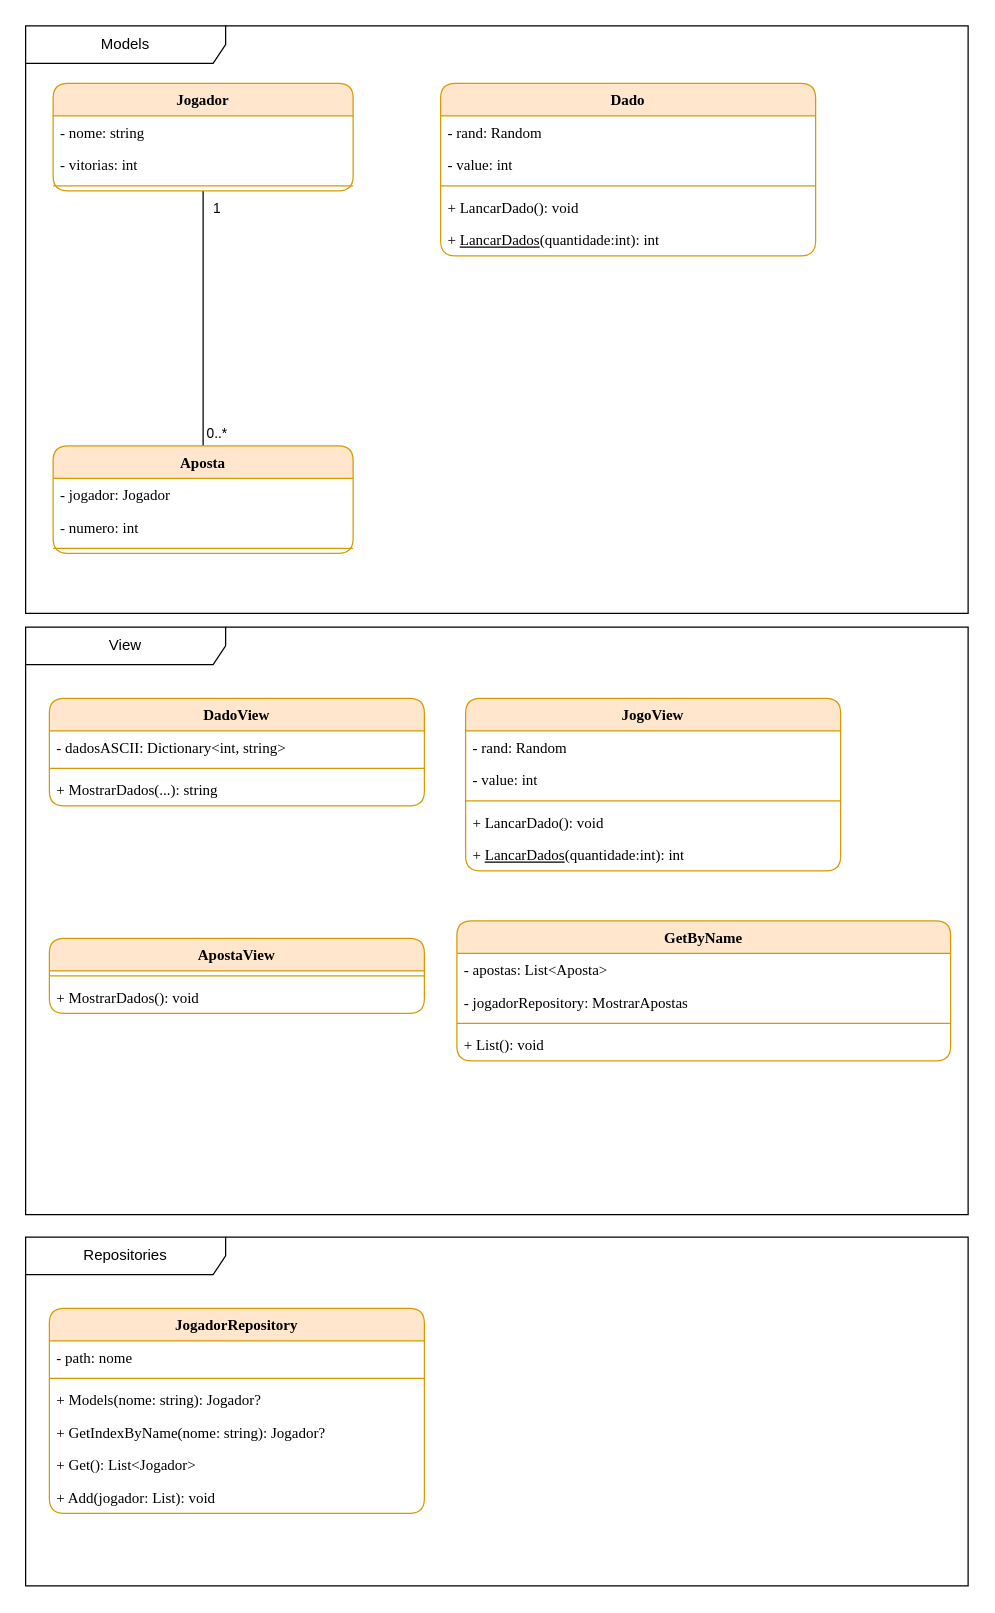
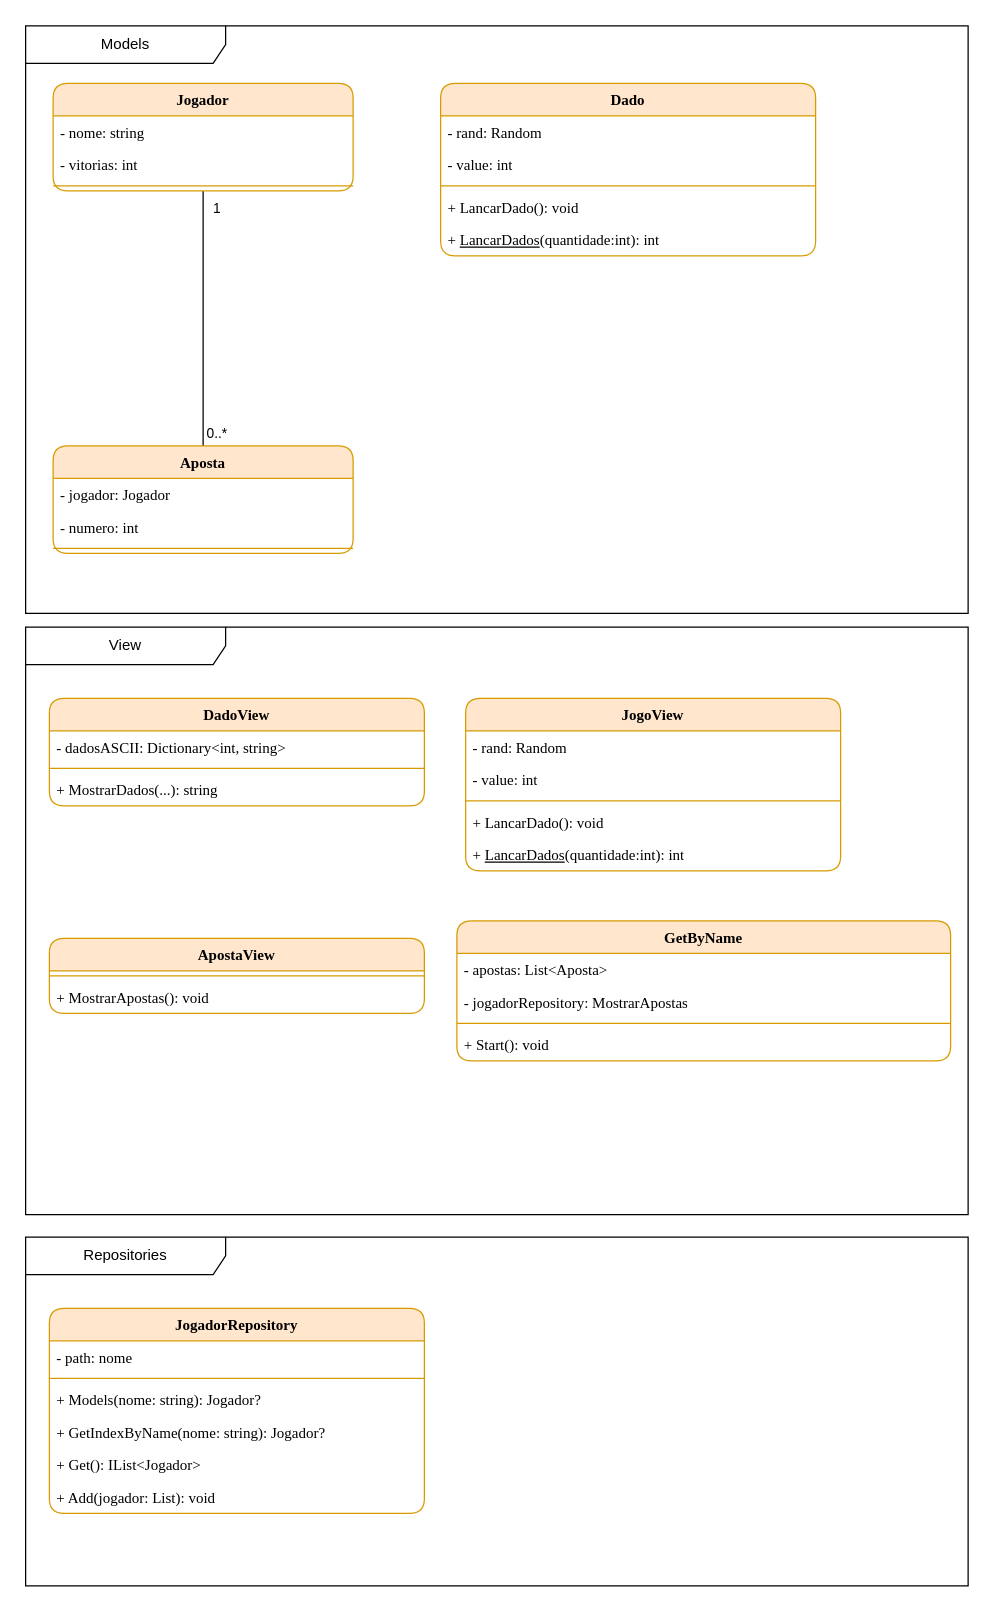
node "+ MostrarDados(): void": label "+ MostrarDados(): void" -> "+ MostrarApostas(): void"
node "+ List(): void": label "+ List(): void" -> "+ Start(): void"
node "+ Get(): List<Jogador>": label "+ Get(): List<Jogador>" -> "+ Get(): IList<Jogador>"
